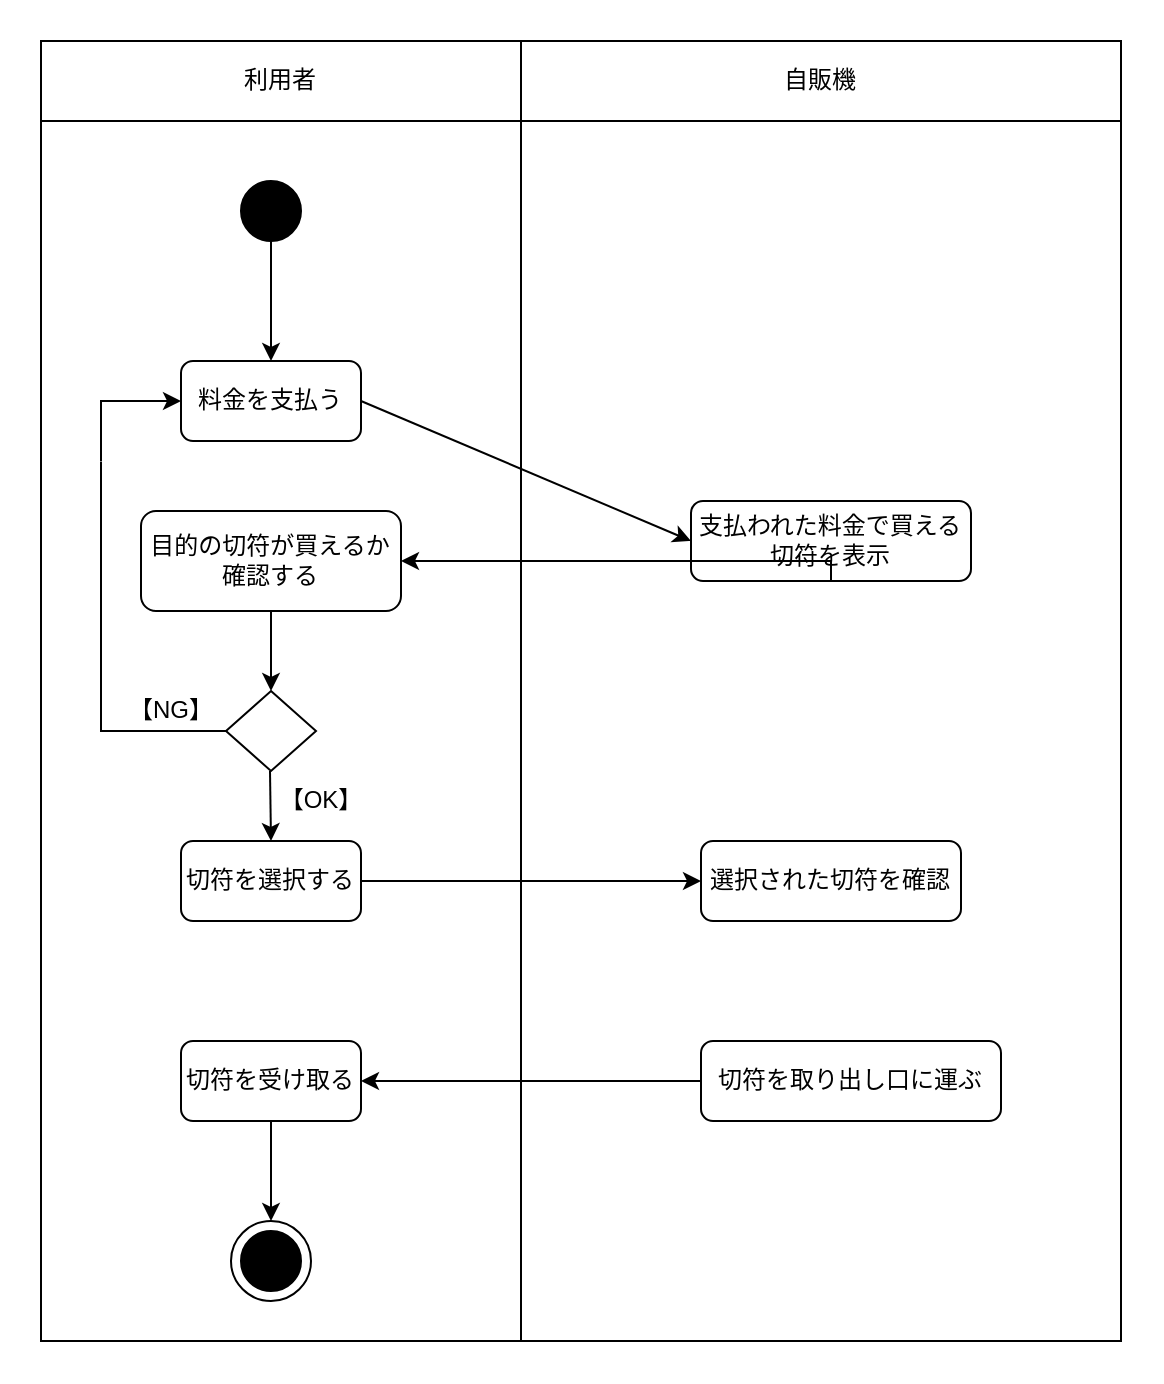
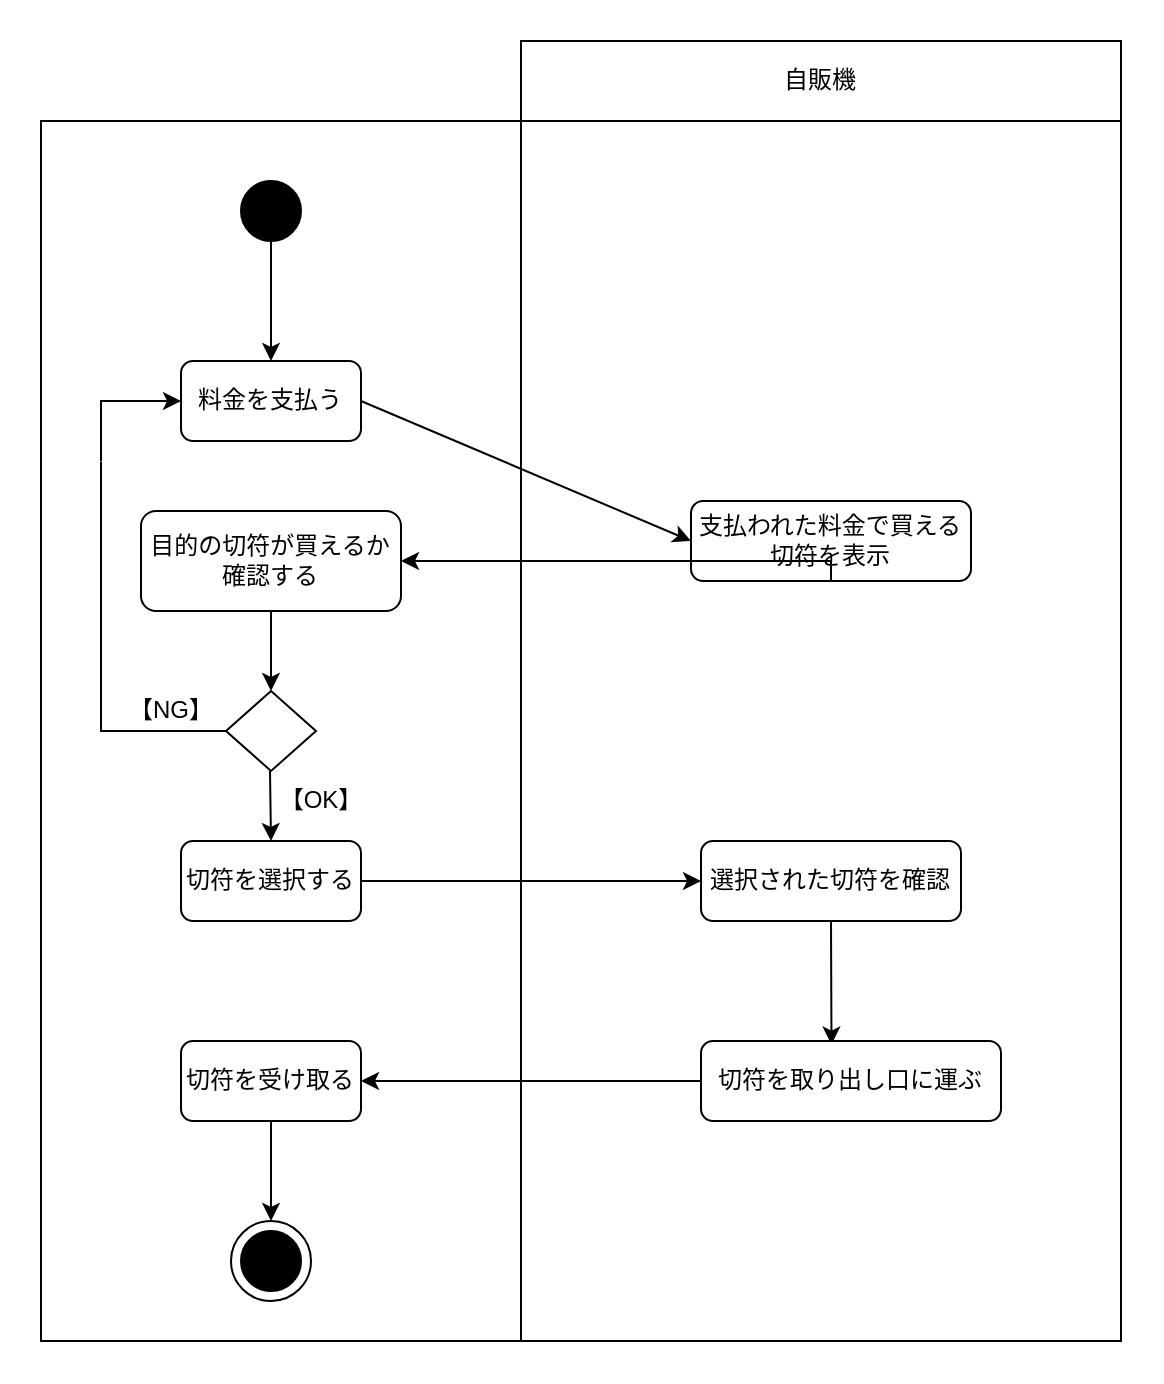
node "利用者": removed
edge "選択された切符を確認" -> "切符を取り出し口に運ぶ": added
